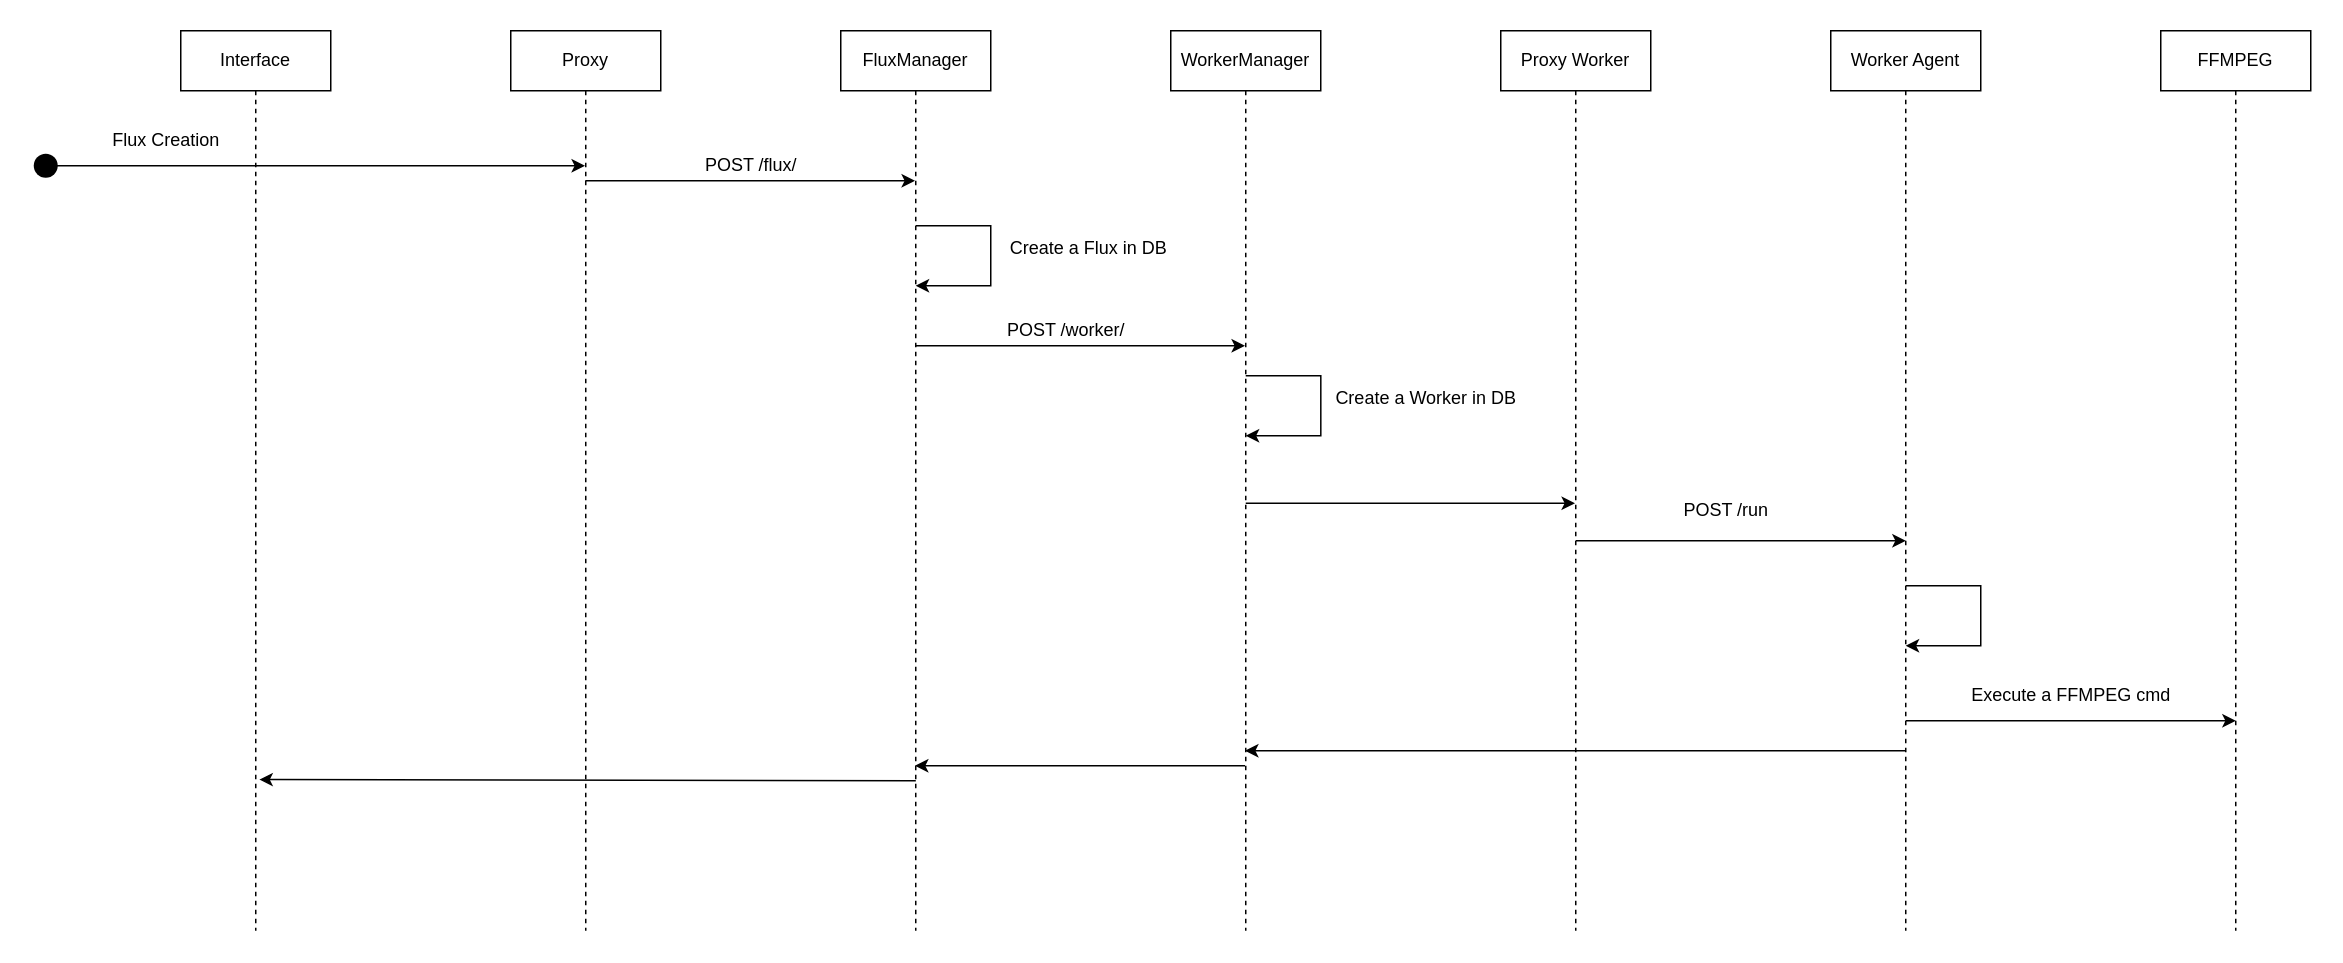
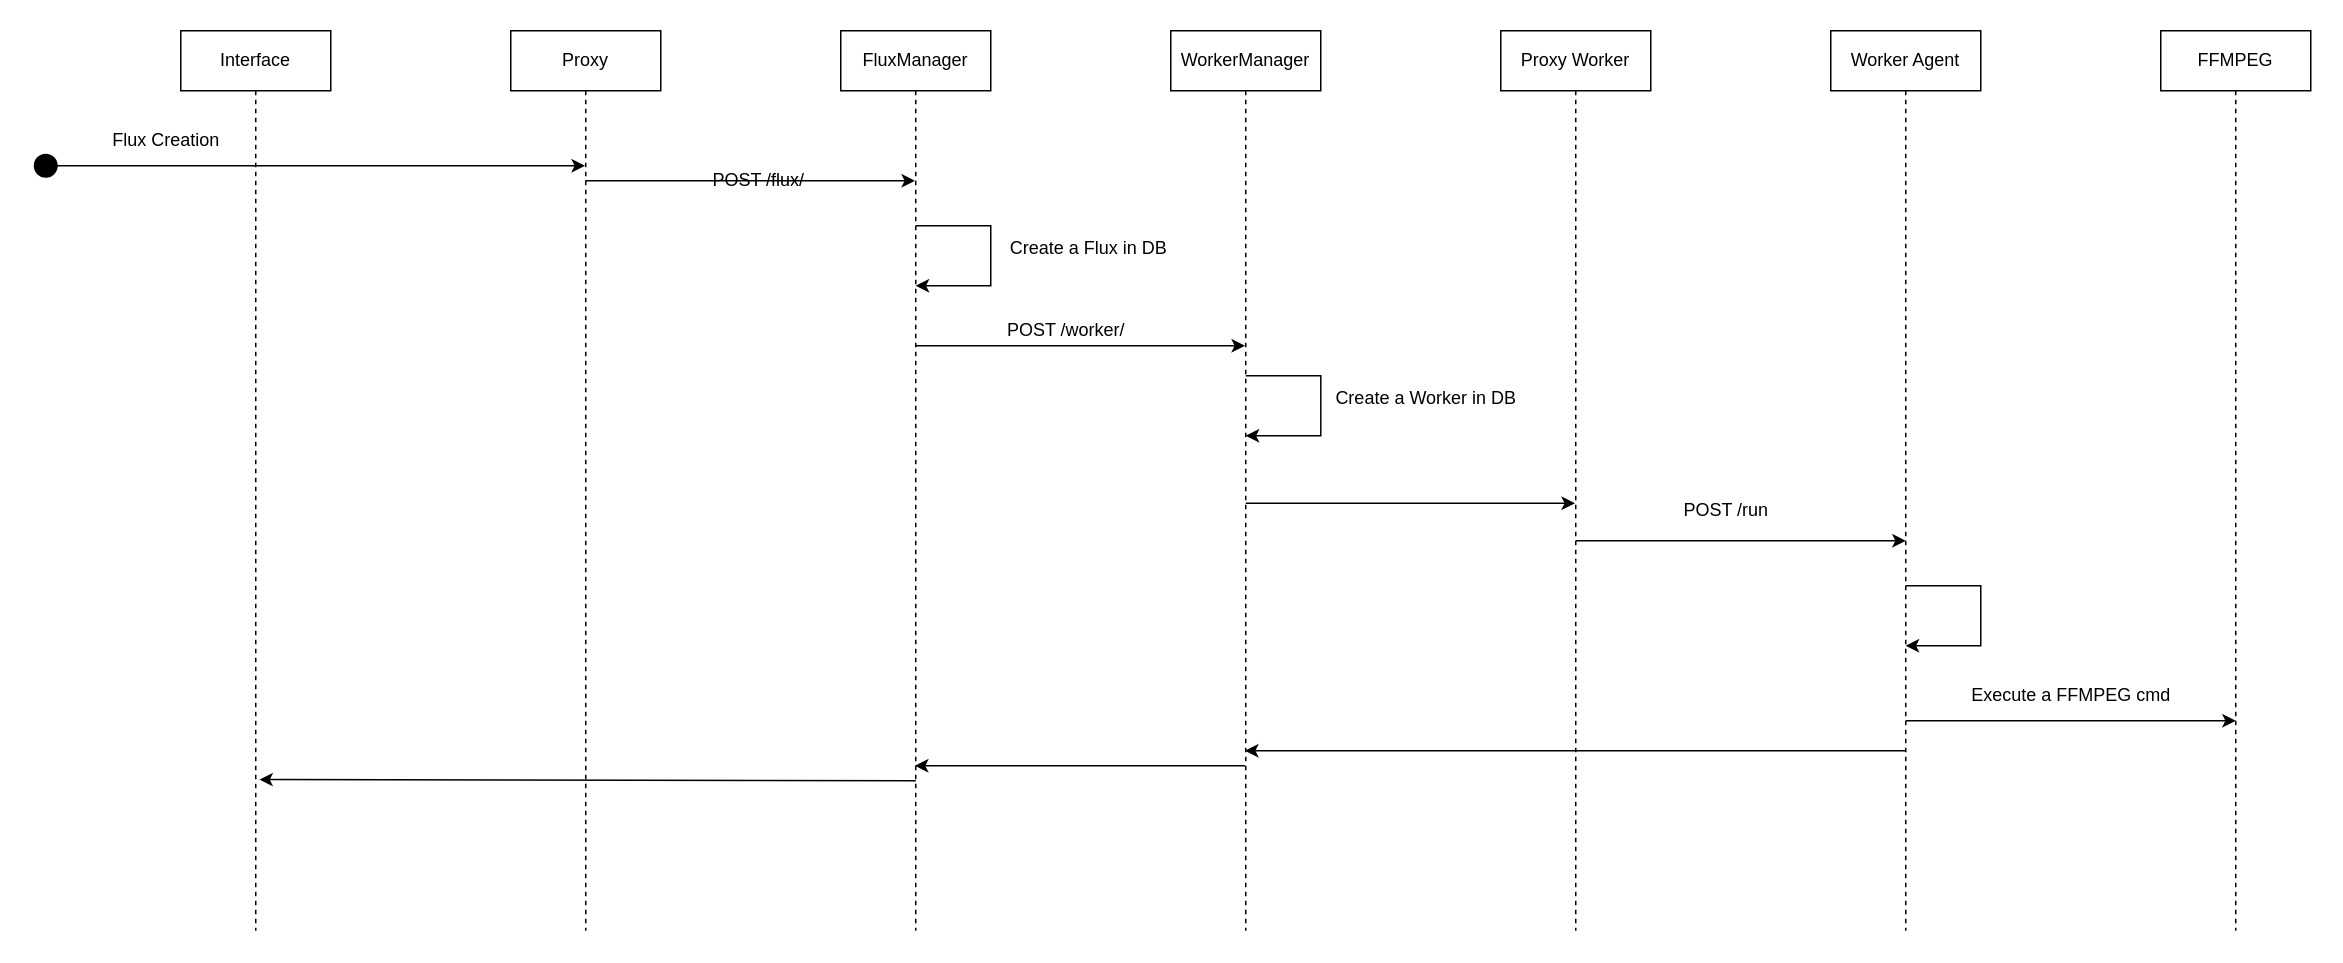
node "POST /flux/": moved (751, 166) -> (758, 181)
